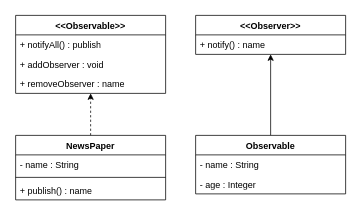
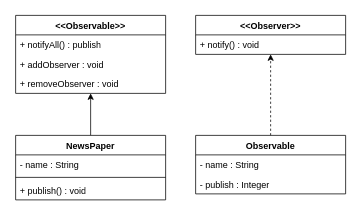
node "+ notify() : name": label "+ notify() : name" -> "+ notify() : void"
node "+ removeObserver : name": label "+ removeObserver : name" -> "+ removeObserver : void"
edge "Observable" -> "<<Observer>>": style solid -> dashed
edge "NewsPaper" -> "<<Observable>>": style dashed -> solid
node "- age : Integer": label "- age : Integer" -> "- publish : Integer"
node "+ publish() : name": label "+ publish() : name" -> "+ publish() : void"
